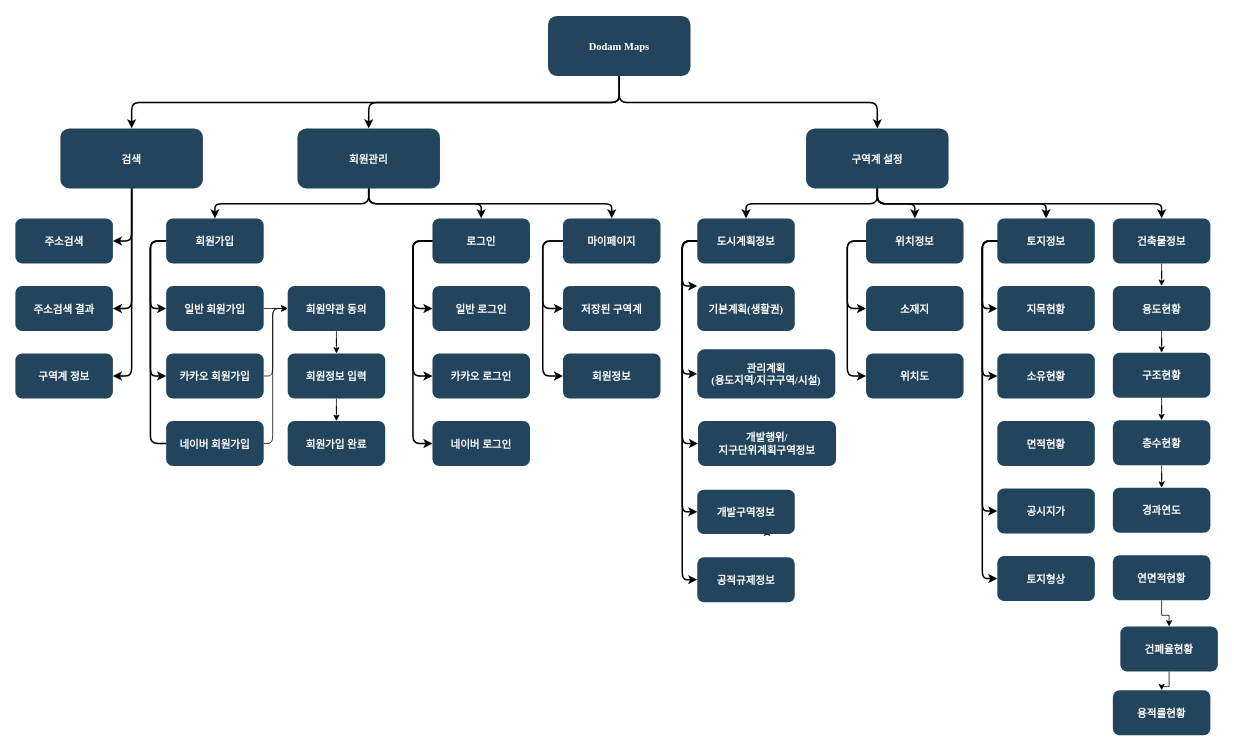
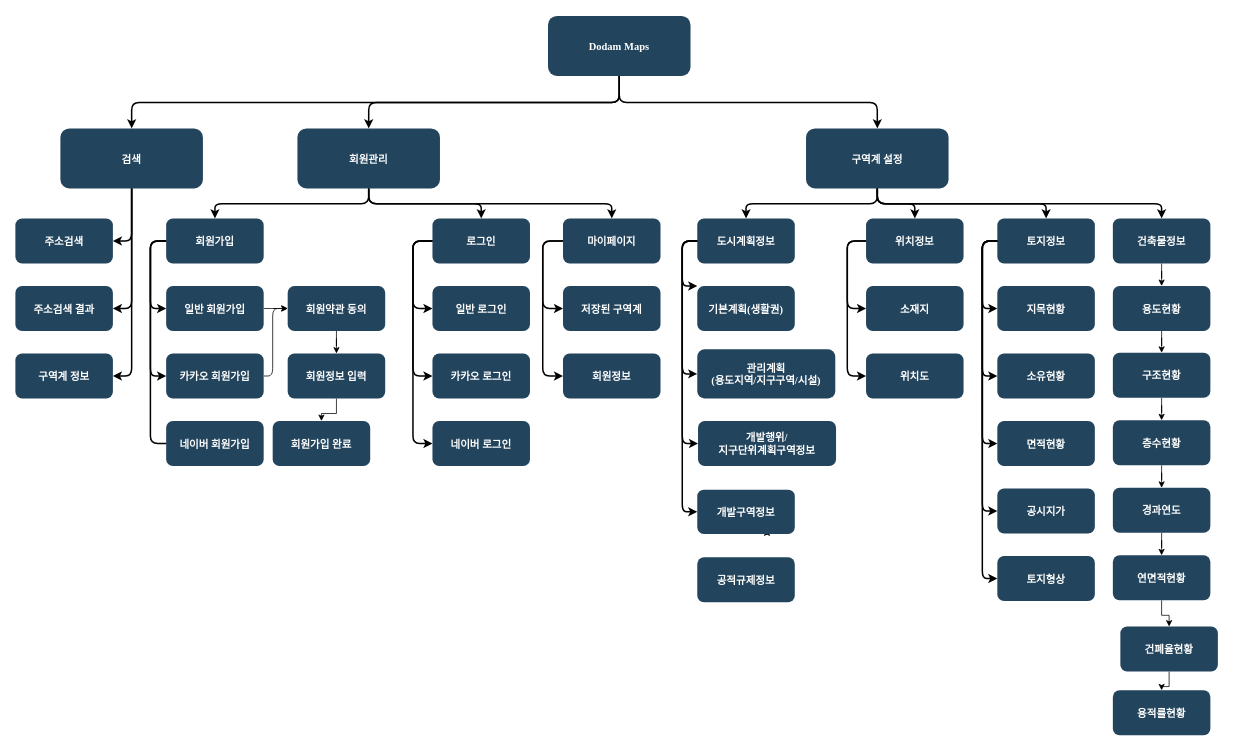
edge "네이버 회원가입" -> "회원약관 동의": removed
node "회원가입 완료": moved (336, 443) -> (321, 443)
edge "토지정보" -> "면적현황": added
edge "경과연도" -> "연면적현황": added
edge "도시계획정보" -> "공적규제정보": removed
